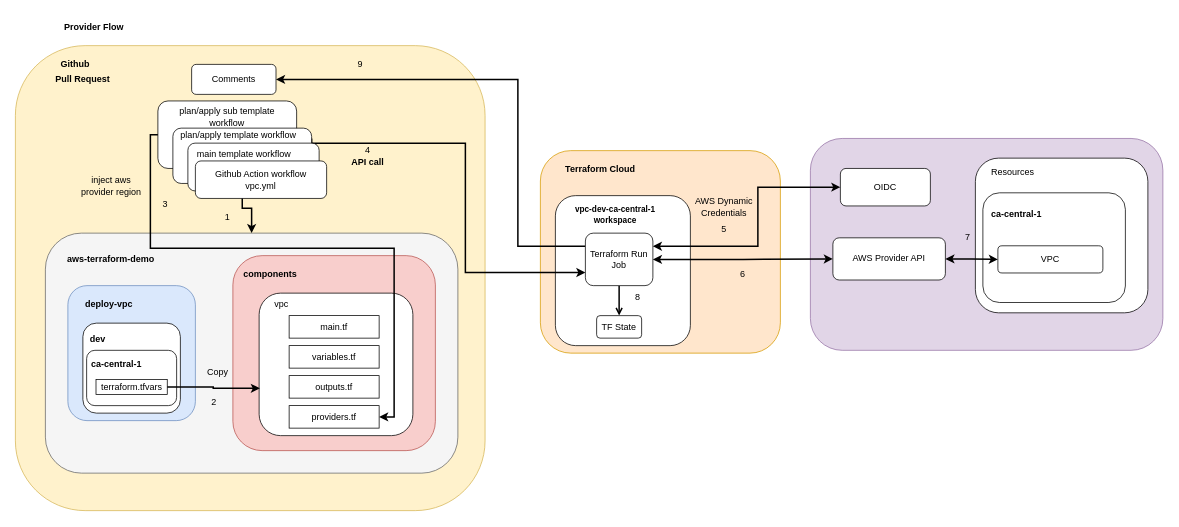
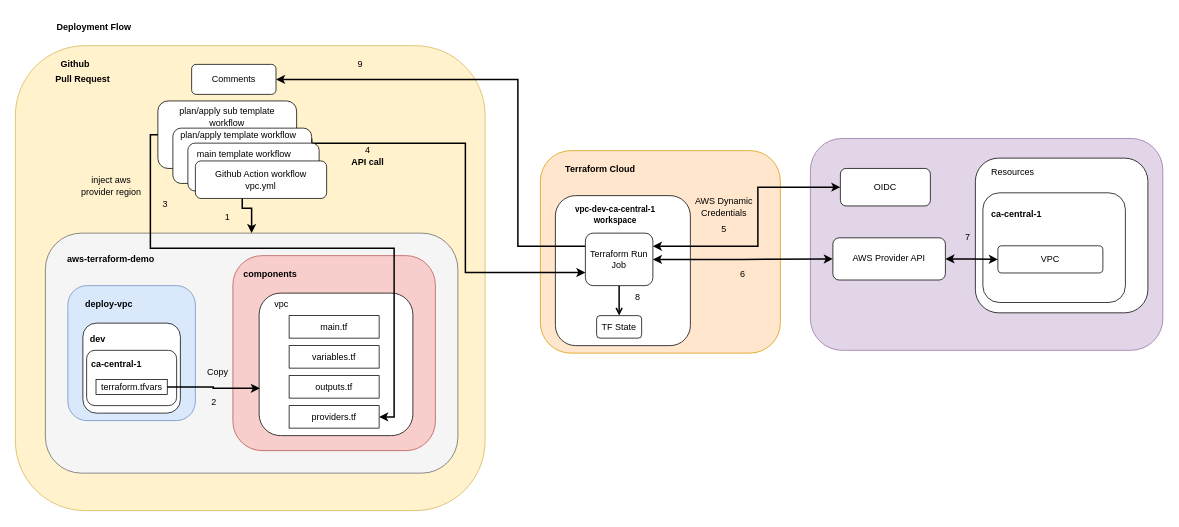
node "Provider Flow": label "Provider Flow" -> "Deployment Flow"
